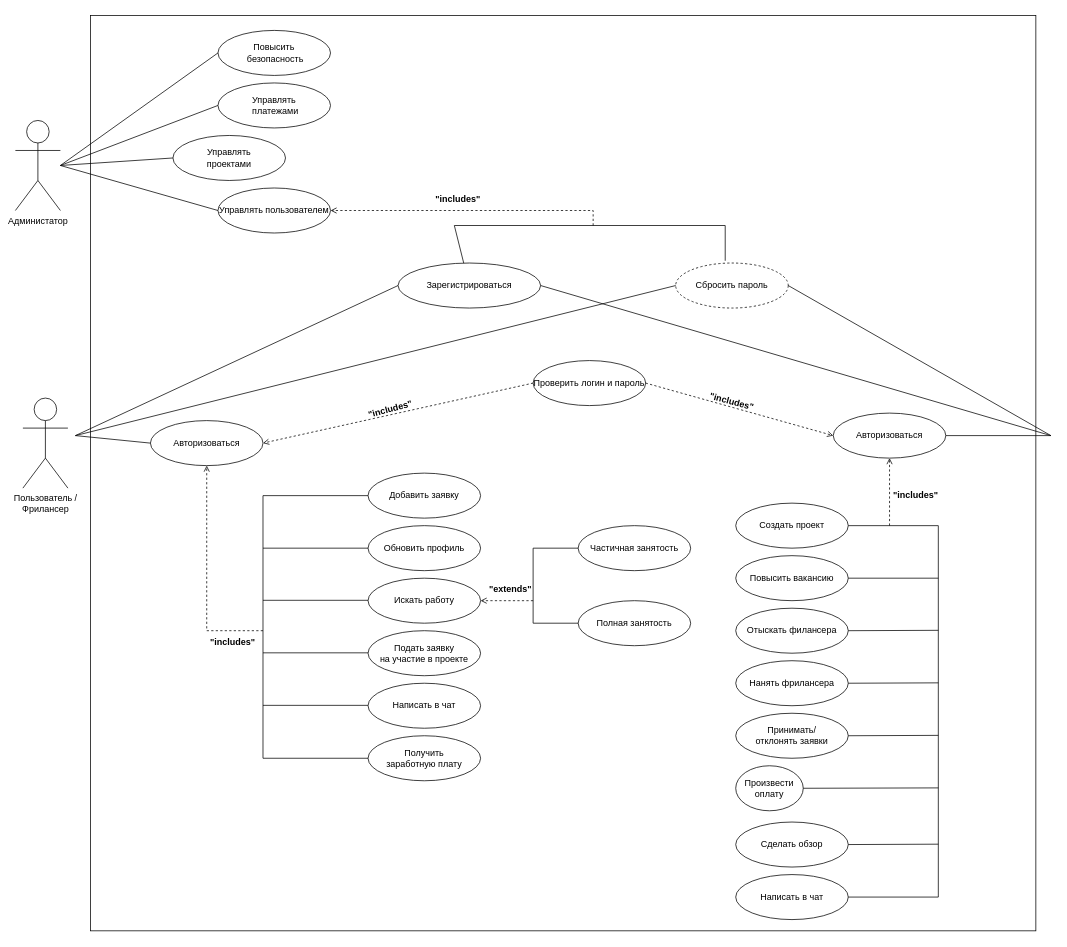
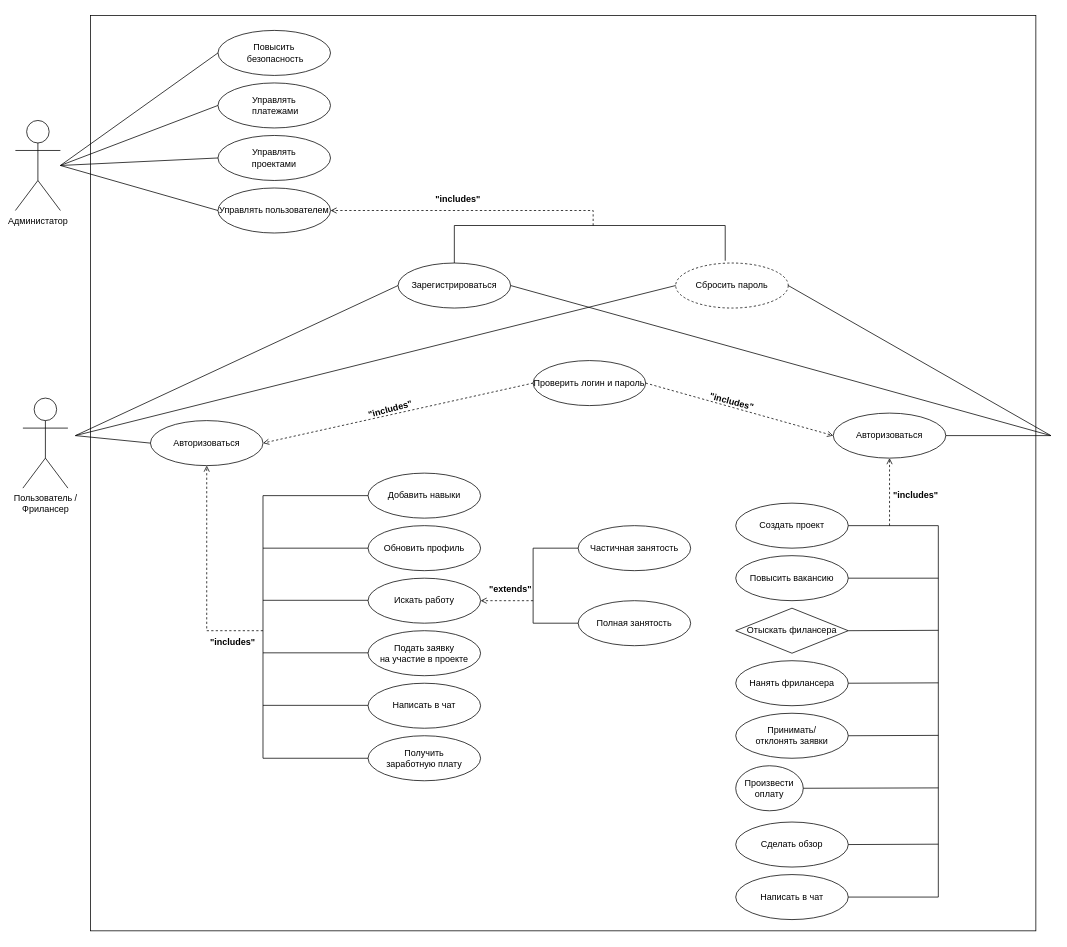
node "Управлять проектами": moved (229, 158) -> (274, 158)
node "Зарегистрироваться": size 143x45 -> 113x45
node "Добавить заявку": label "Добавить заявку" -> "Добавить навыки"
node "Отыскать филансера": shape ellipse -> diamond
